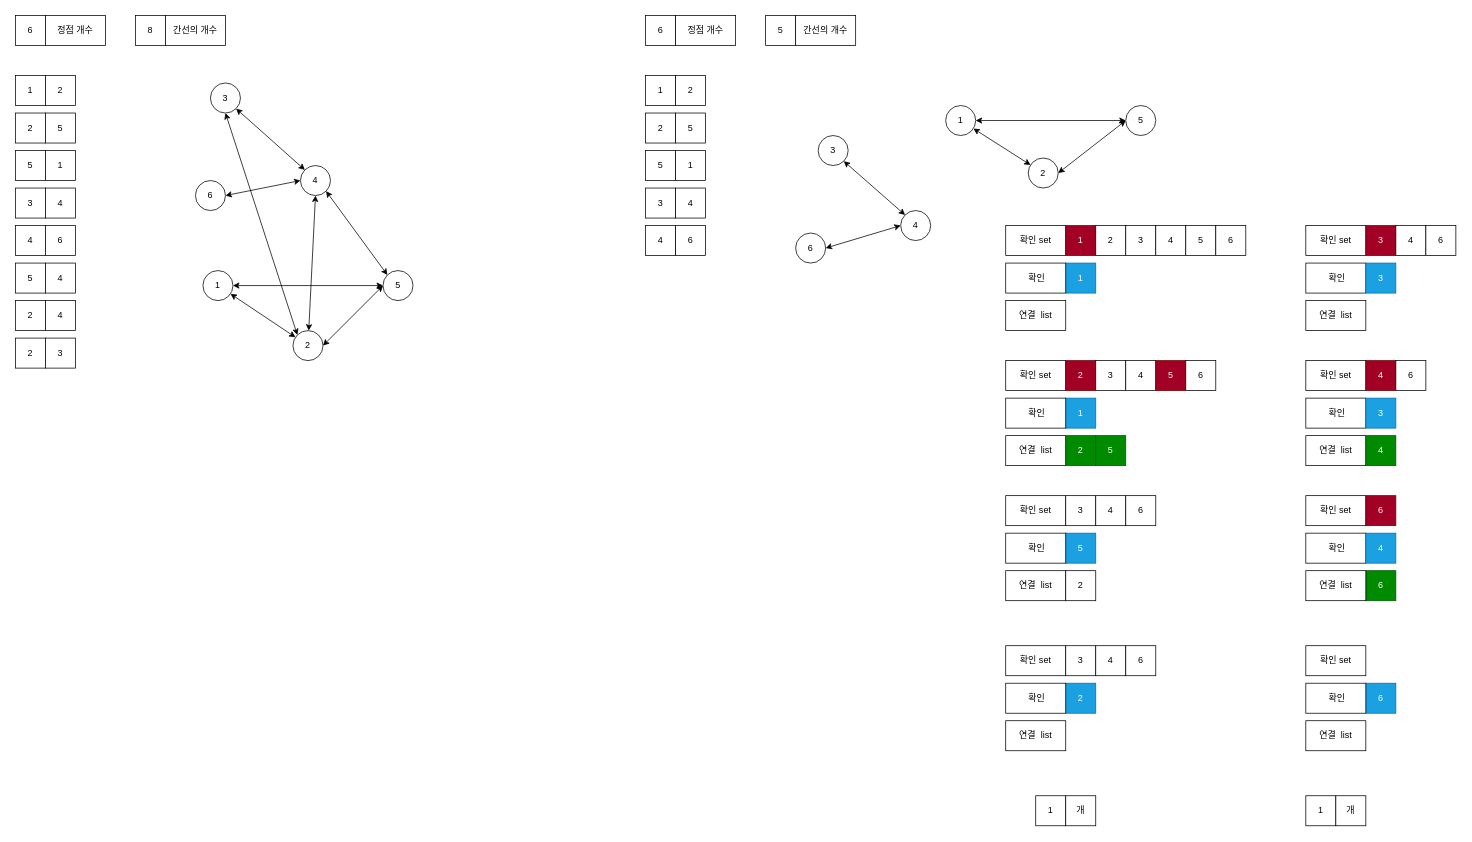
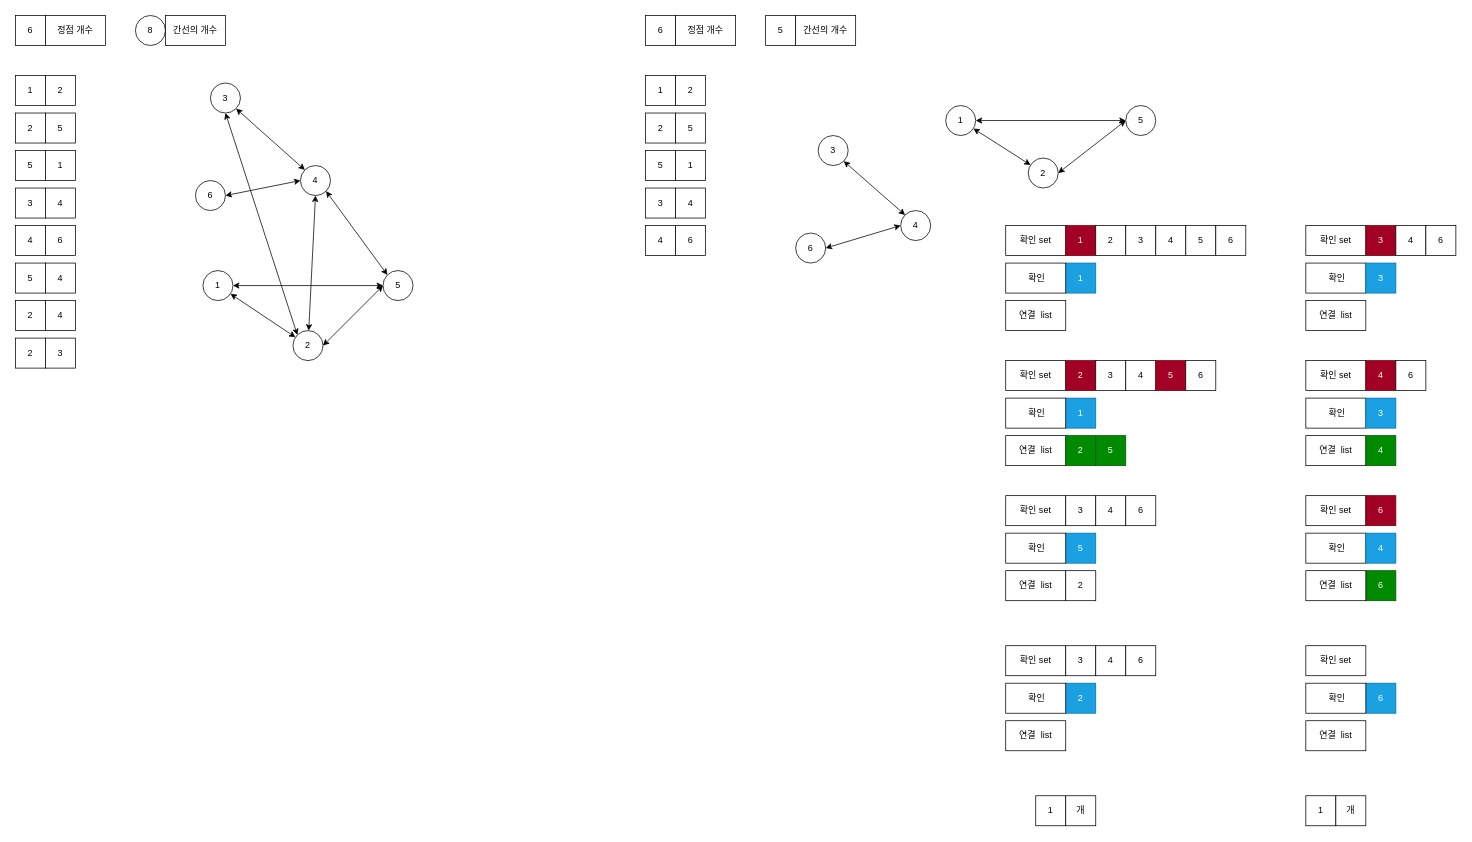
node "8": shape rectangle -> ellipse
